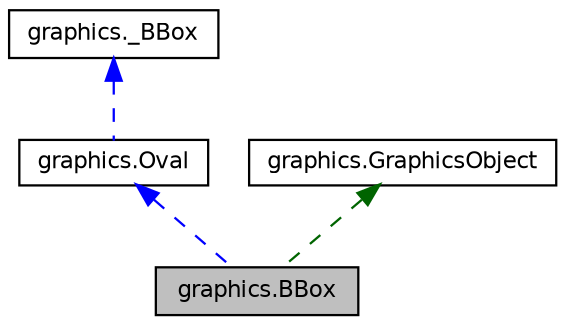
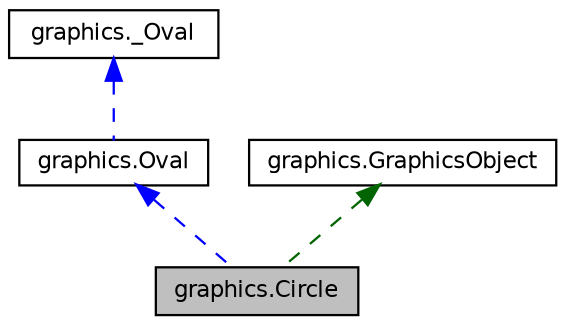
node "graphics._BBox": label "graphics._BBox" -> "graphics._Oval"
node "graphics.BBox": label "graphics.BBox" -> "graphics.Circle"
